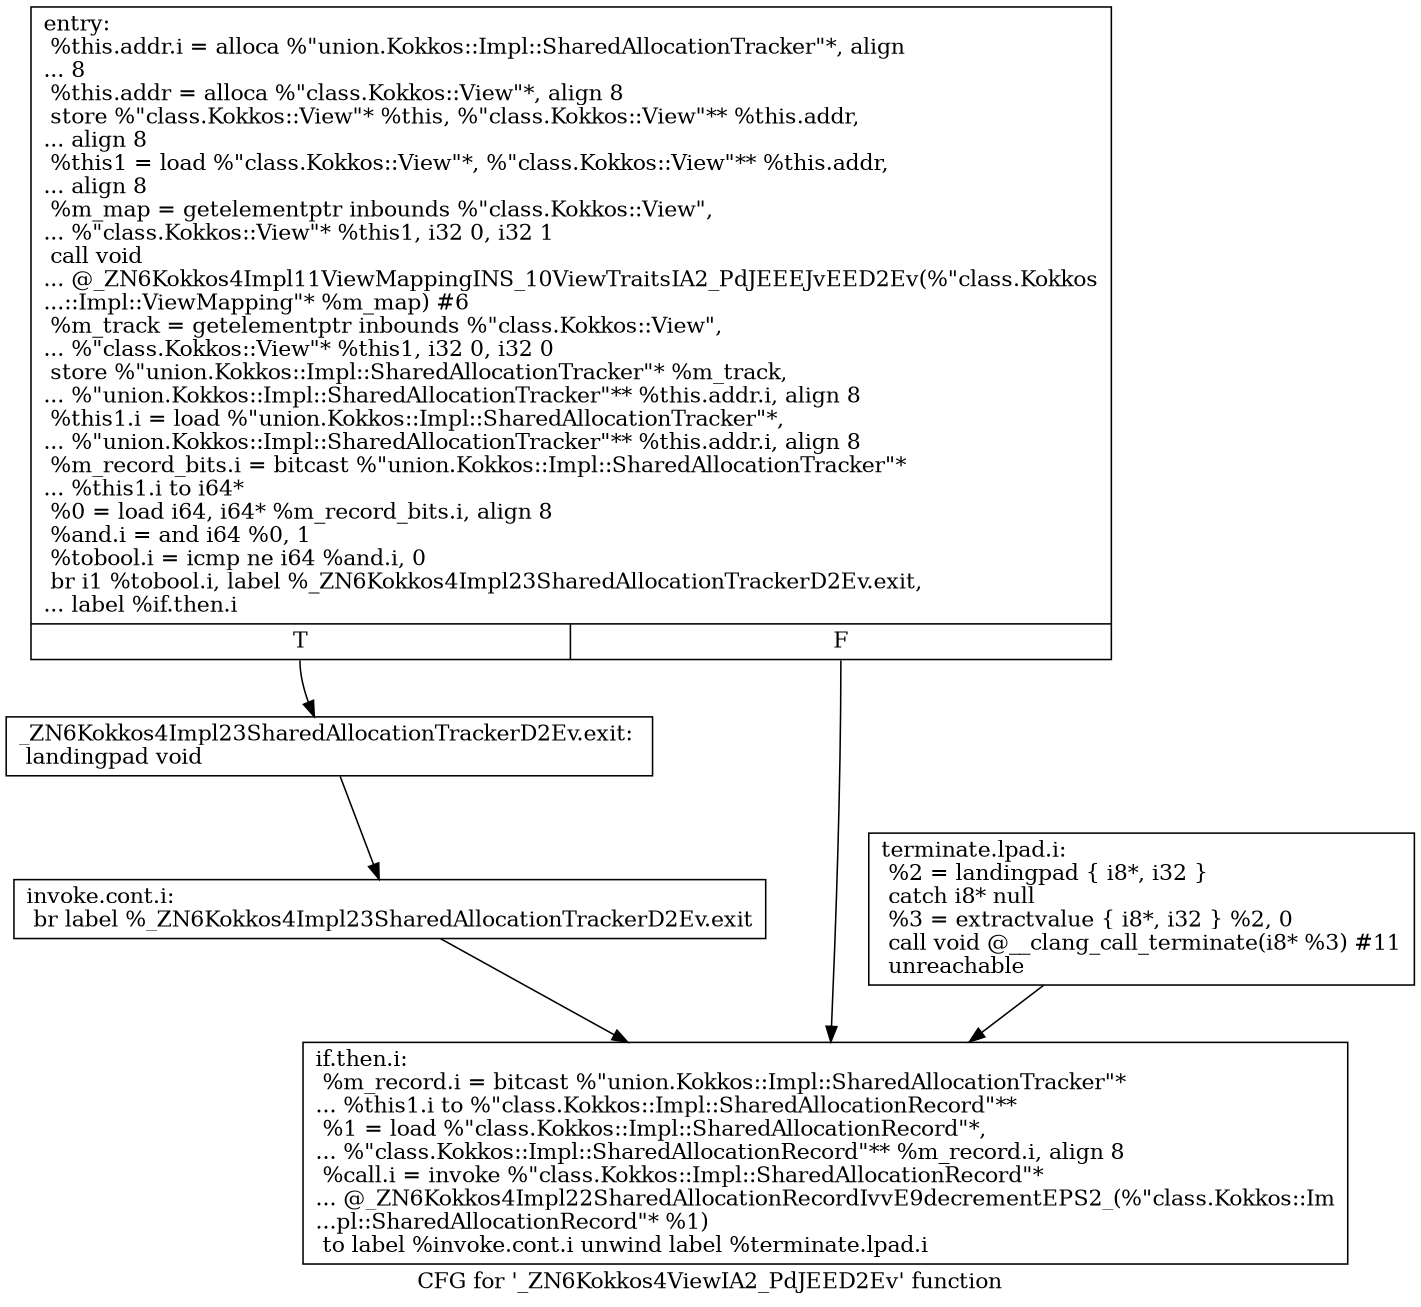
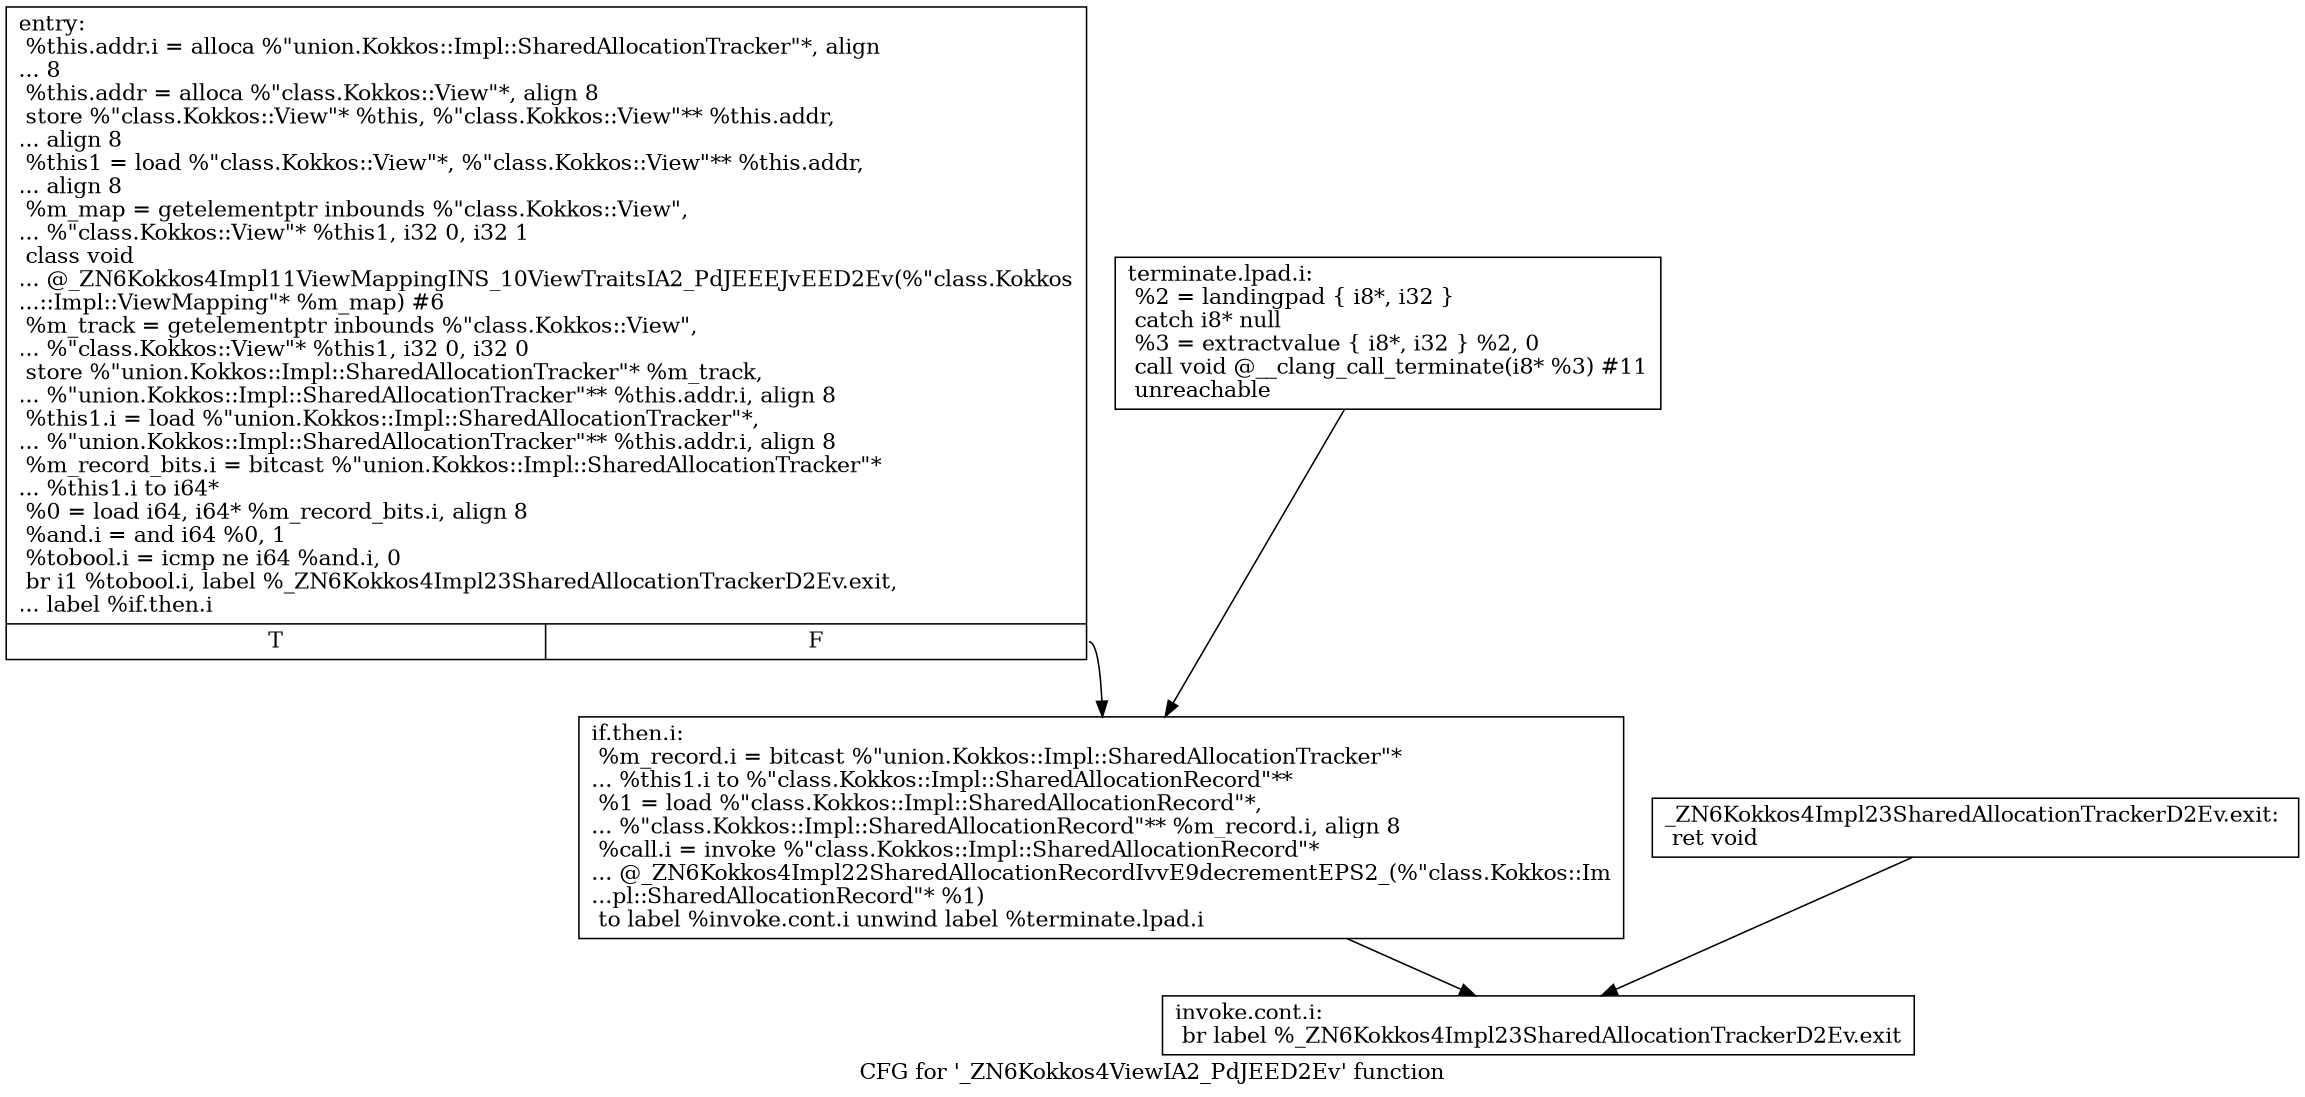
node "entry:": text "call void" -> "class void"
edge "entry:" -> "_ZN6Kokkos4Impl23SharedAllocationTrackerD2Ev.exit:": removed
node "_ZN6Kokkos4Impl23SharedAllocationTrackerD2Ev.exit:": text "landingpad void" -> "ret void"
edge "invoke.cont.i:" -> "if.then.i:": reversed
